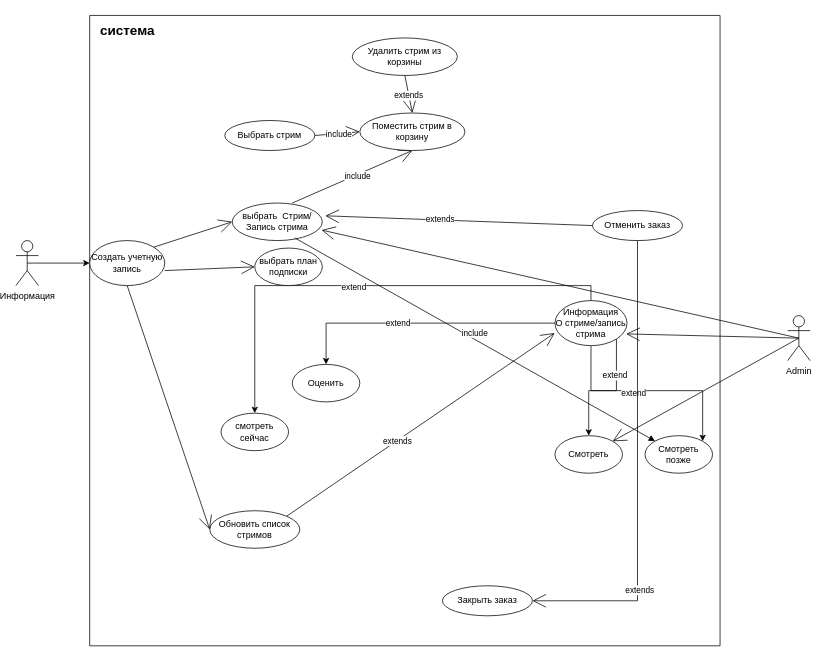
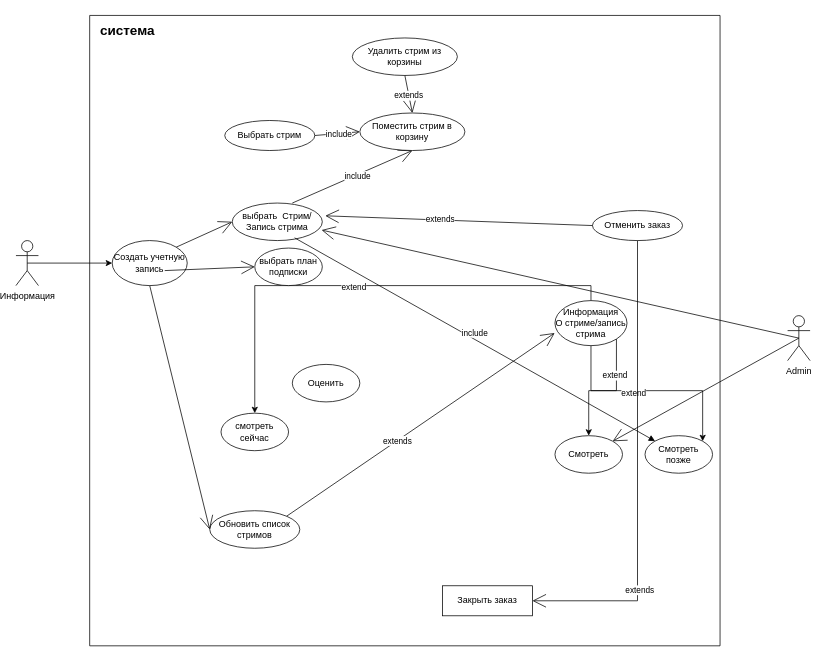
node "Создать учетную запись": moved (127, 263) -> (150, 263)
edge "Информация О стриме/запись стрима" -> "Оценить": removed, label "extend"
edge "Admin" -> "Информация О стриме/запись стрима": removed
node "Закрыть заказ": shape ellipse -> rectangle
